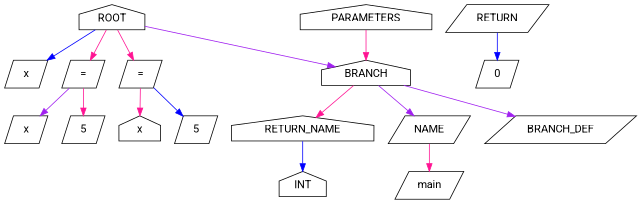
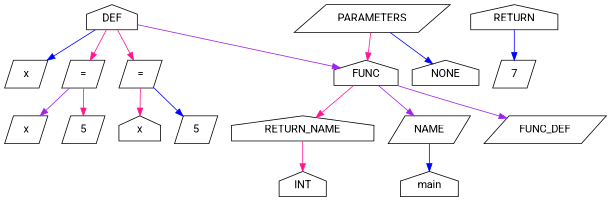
node "ROOT": label "ROOT" -> "DEF"
node "PARAMETERS": shape house -> parallelogram
node "RETURN": shape parallelogram -> house
node "BRANCH": label "BRANCH" -> "FUNC"
node "NONE": added
node "0": label "0" -> "7"
node "BRANCH_DEF": label "BRANCH_DEF" -> "FUNC_DEF"
edge "RETURN_NAME" -> "INT": color blue -> deeppink
edge "NAME" -> "main": color deeppink -> blue
node "main": shape parallelogram -> house
